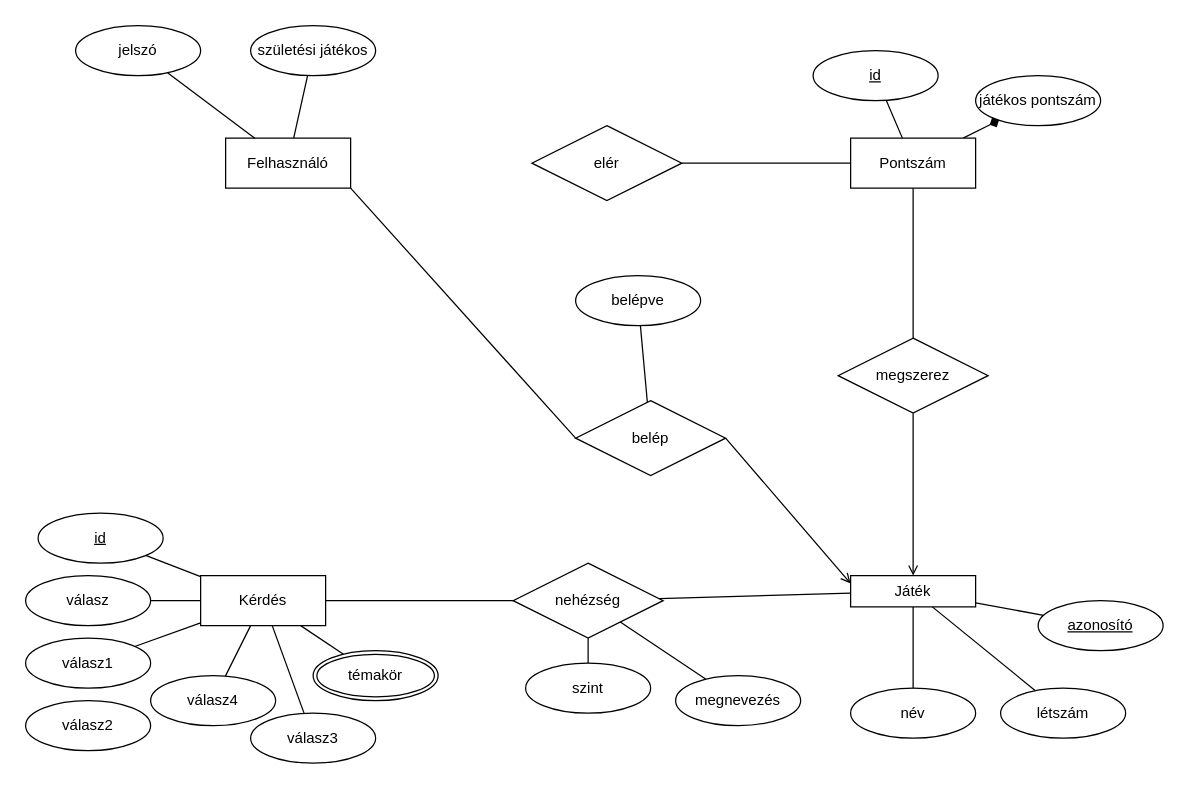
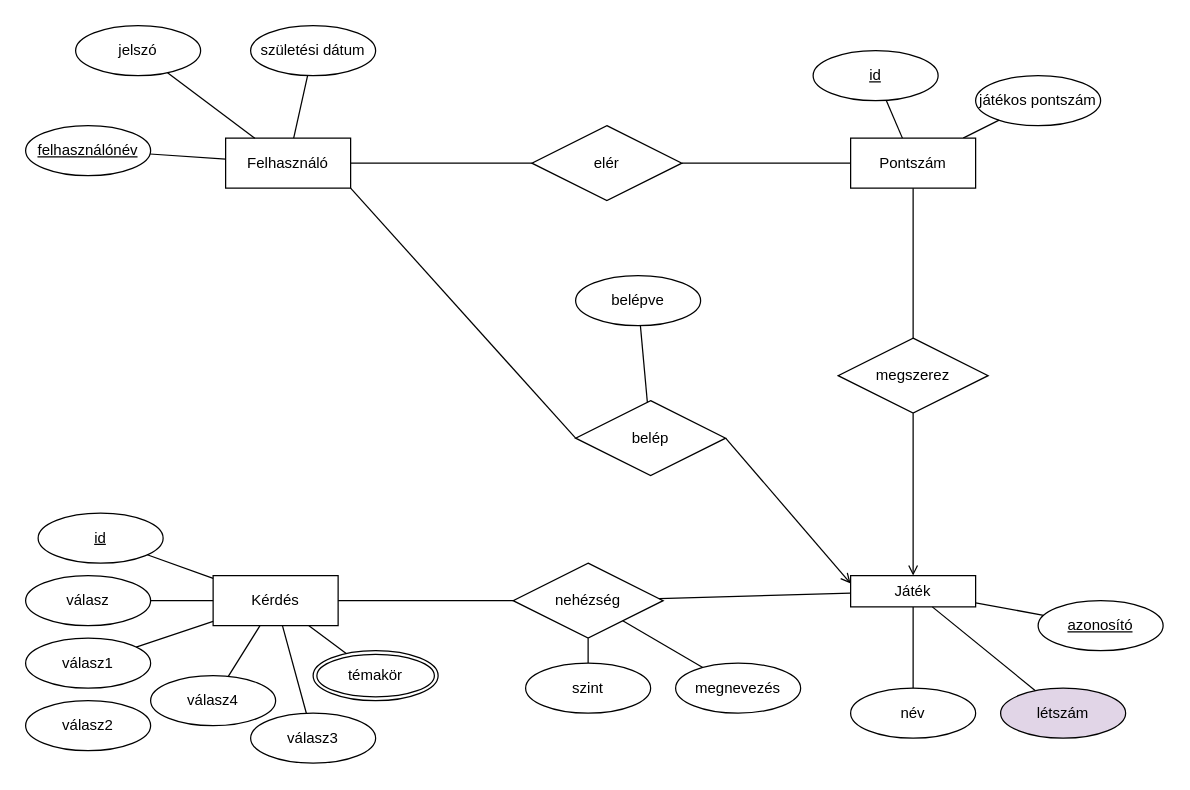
node "születési játékos": label "születési játékos" -> "születési dátum"
edge "Pontszám" -> "játékos pontszám": arrowhead diamond -> none
node "felhasználónév": added
edge "felhasználónév" -- "Felhasználó": added
edge "Felhasználó" -- "elér": added
node "Kérdés": moved (263, 601) -> (276, 601)
node "megnevezés": moved (738, 701) -> (738, 688)
node "létszám": fillcolor #ffffff -> #e1d5e7
